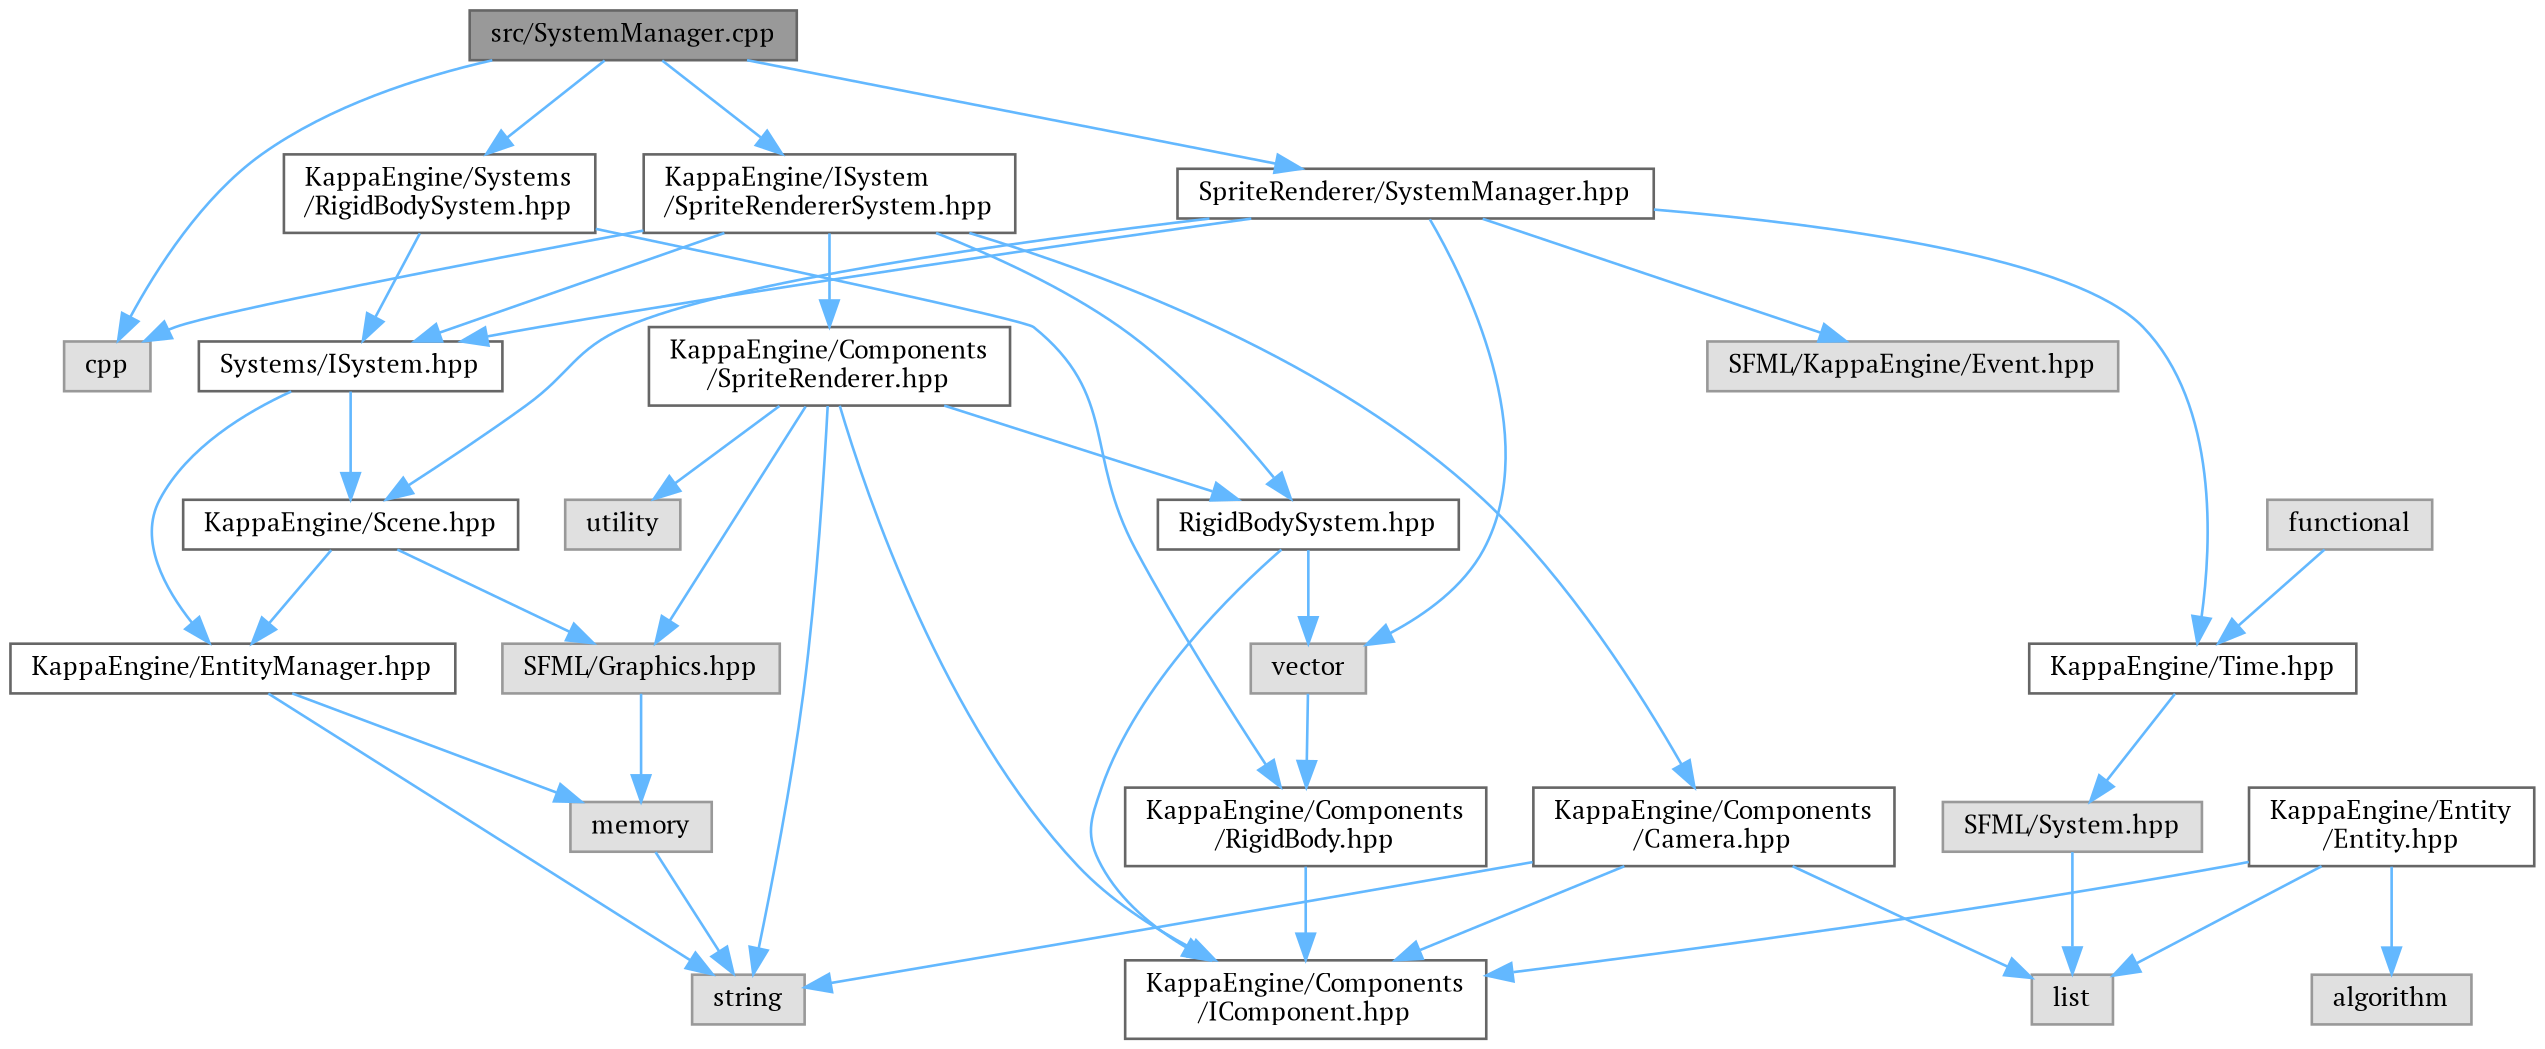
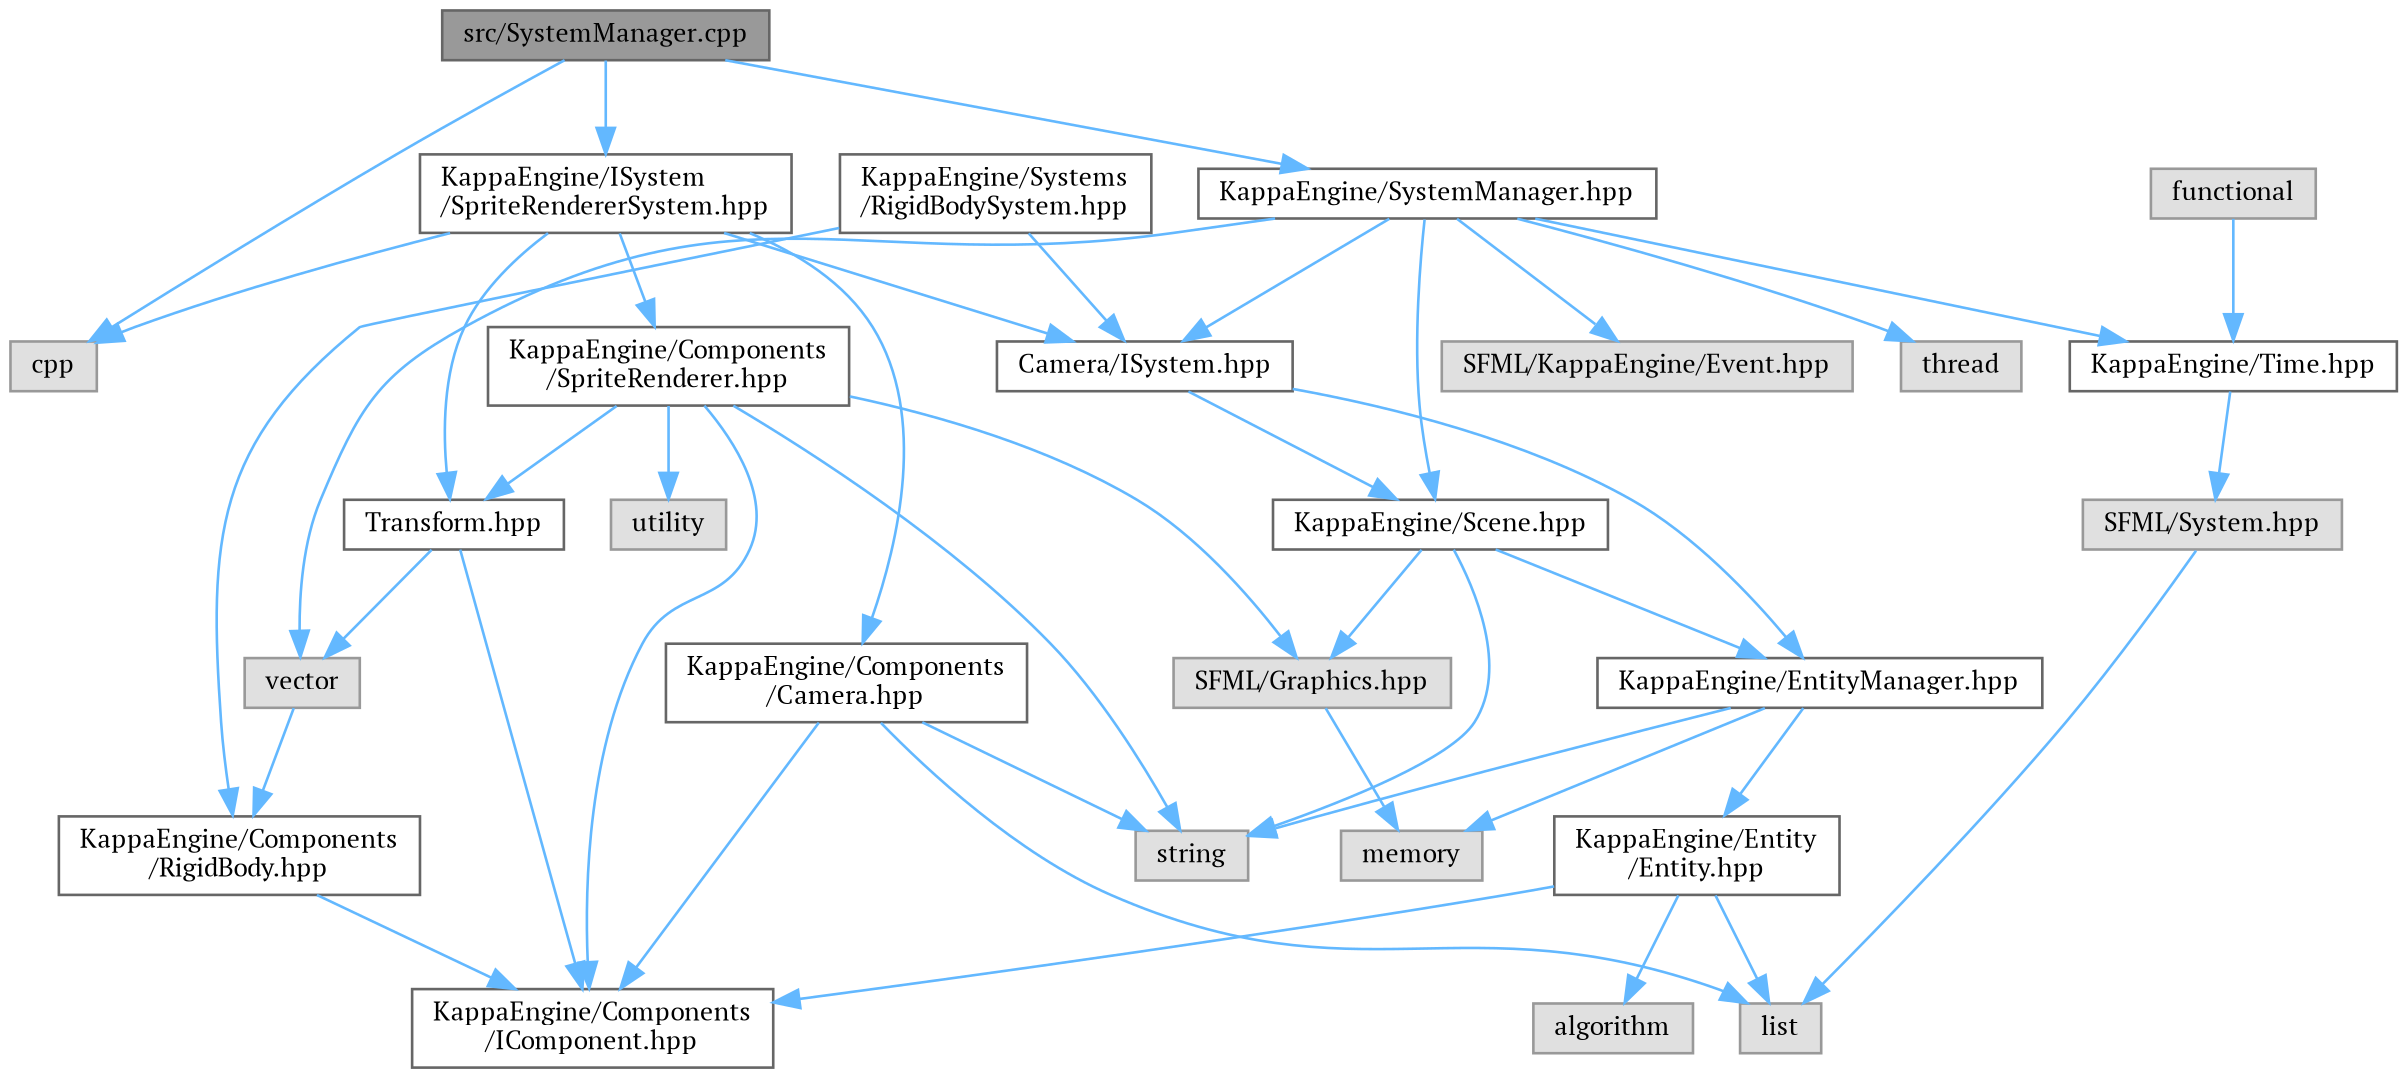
edge "src/SystemManager.cpp" -> "KappaEngine/Systems /RigidBodySystem.hpp": removed
node "SpriteRenderer/SystemManager.hpp": label "SpriteRenderer/SystemManager.hpp" -> "KappaEngine/SystemManager.hpp"
node "Systems/ISystem.hpp": label "Systems/ISystem.hpp" -> "Camera/ISystem.hpp"
node "thread": added
node "RigidBodySystem.hpp": label "RigidBodySystem.hpp" -> "Transform.hpp"
edge "KappaEngine/EntityManager.hpp" -> "KappaEngine/Entity /Entity.hpp": added
edge "memory" -> "string": now "KappaEngine/Scene.hpp" -> "string"
